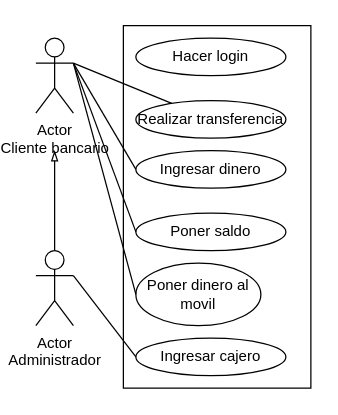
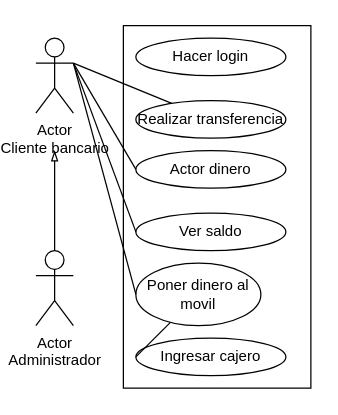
node "Ingresar dinero": label "Ingresar dinero" -> "Actor dinero"
node "Poner saldo": label "Poner saldo" -> "Ver saldo"
edge "Actor Administrador" -- "Ingresar cajero": now "Poner dinero al movil" -- "Ingresar cajero"
